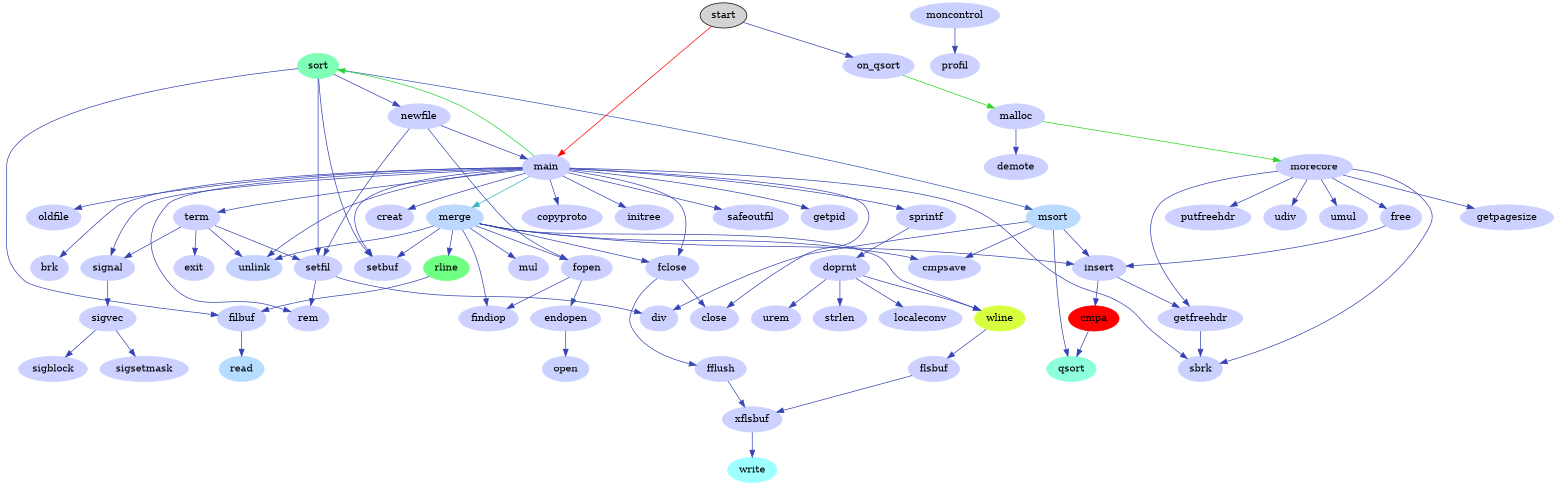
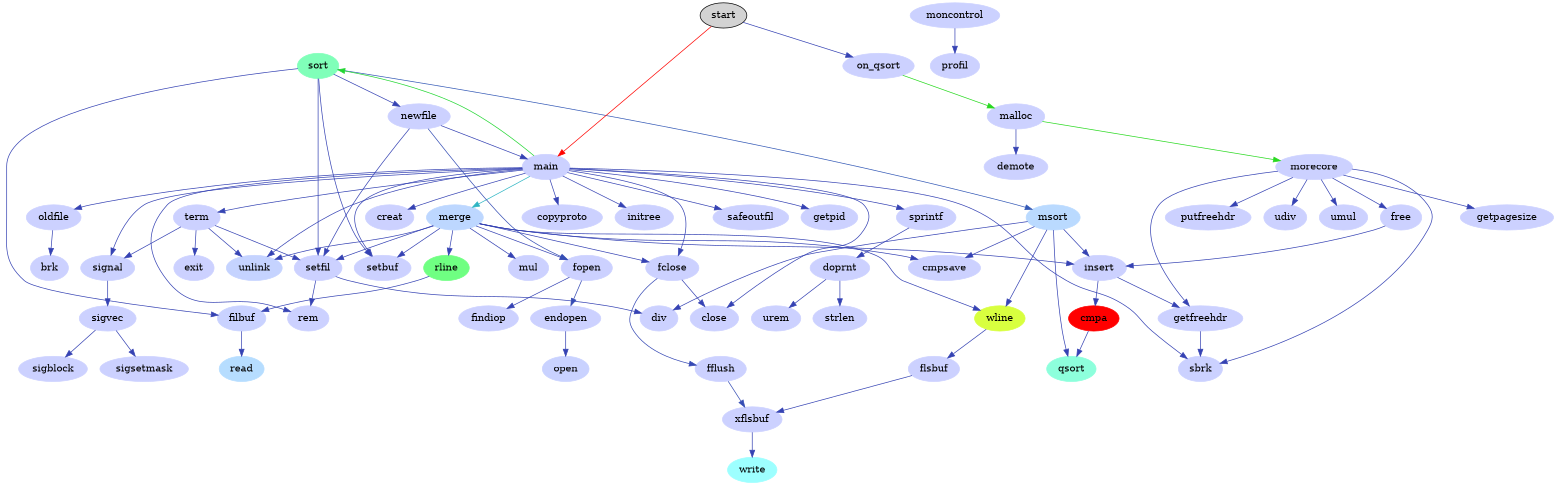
edge "main" -> "brk": now "oldfile" -> "brk"
edge "merge" -> "findiop": now "merge" -> "setfil"
edge "doprnt" -> "wline": now "msort" -> "wline"
node "localeconv": removed
